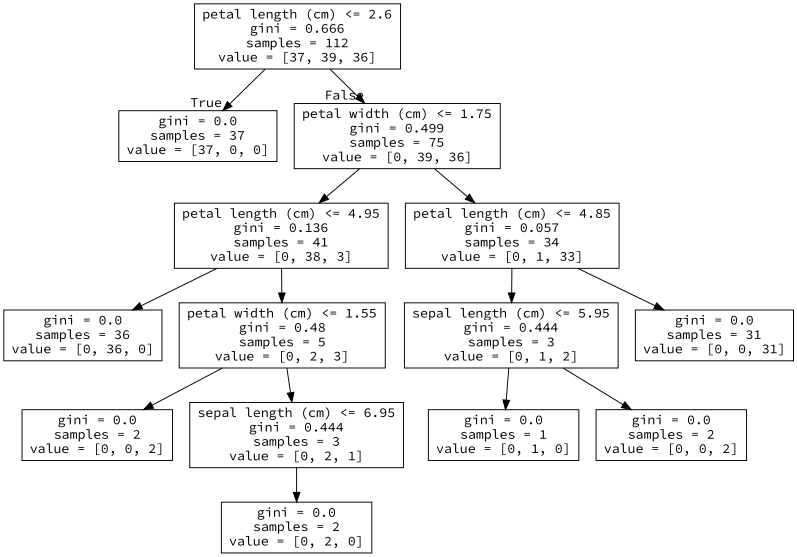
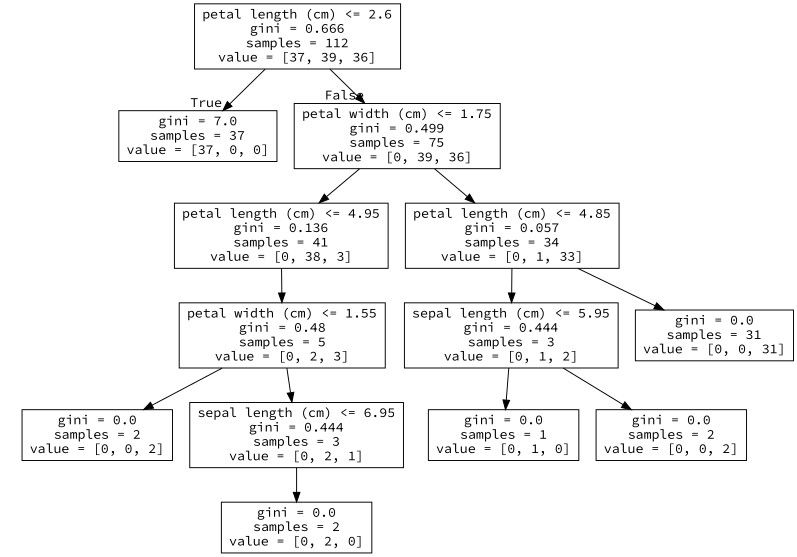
node "gini = 0.0 samples = 37 value = [37, 0, 0]": label "gini = 0.0 samples = 37 value = [37, 0, 0]" -> "gini = 7.0 samples = 37 value = [37, 0, 0]"
node "gini = 0.0 samples = 36 value = [0, 36, 0]": removed
